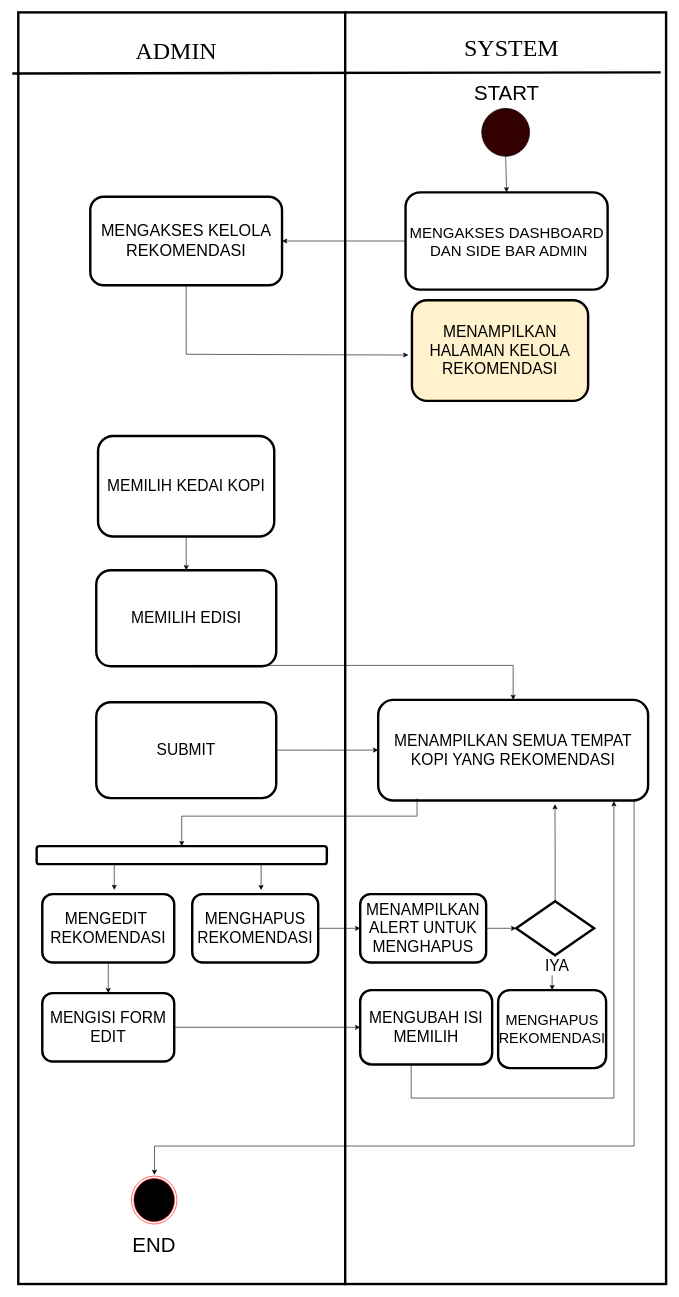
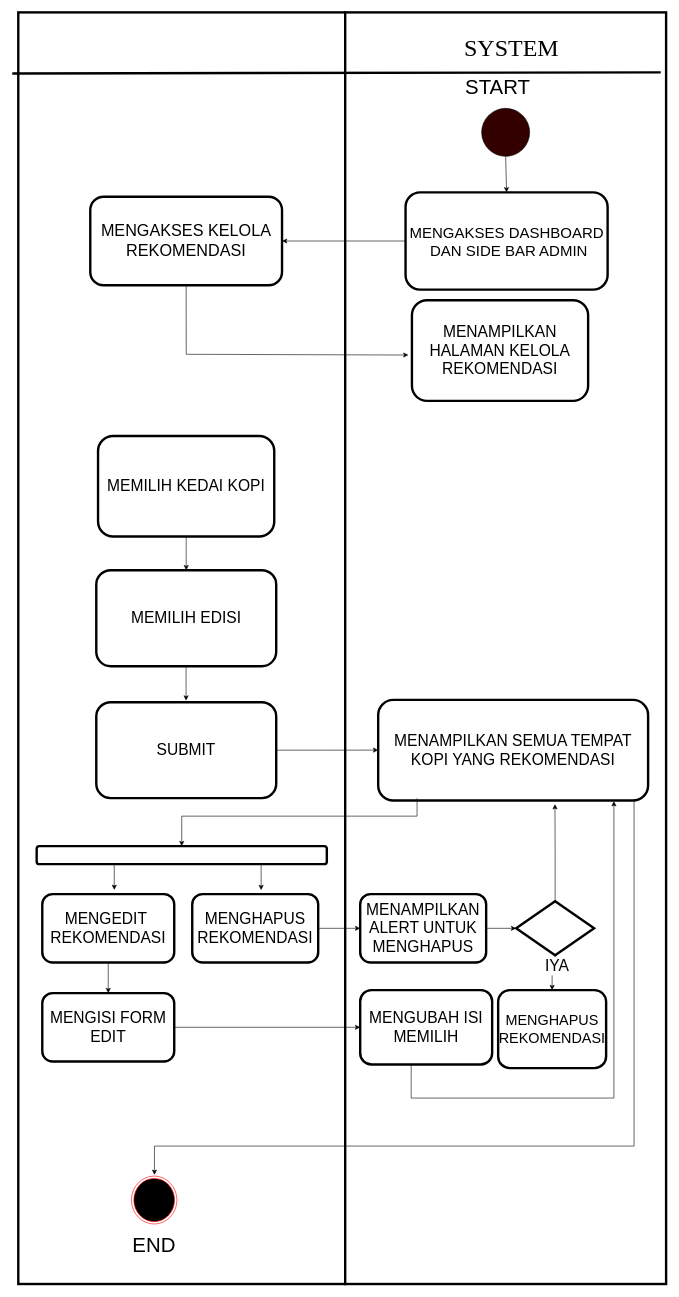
node "ADMIN": removed
node "START": moved (507, 93) -> (498, 87)
node "MENAMPILKAN HALAMAN KELOLA REKOMENDASI": fillcolor #fff2cc -> #ffffff
edge "MEMILIH EDISI" -> "MENAMPILKAN SEMUA TEMPAT KOPI YANG REKOMENDASI": now "MEMILIH EDISI" -> "SUBMIT"
